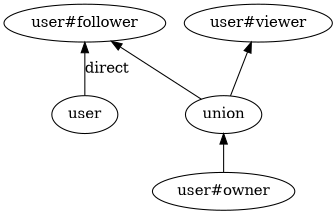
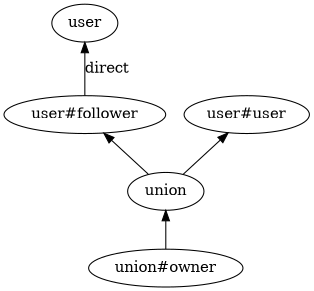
node "user#viewer": label "user#viewer" -> "user#user"
edge "user" -> "user#follower": reversed
node "user#owner": label "user#owner" -> "union#owner"
